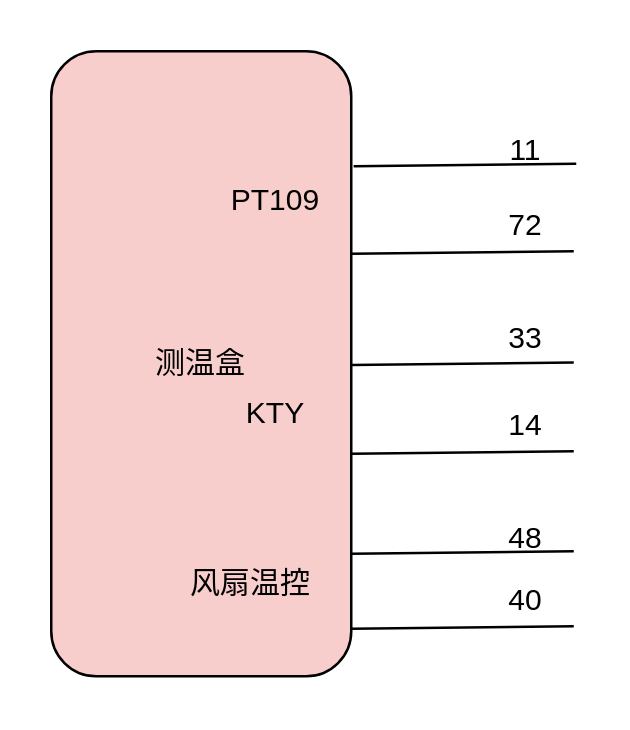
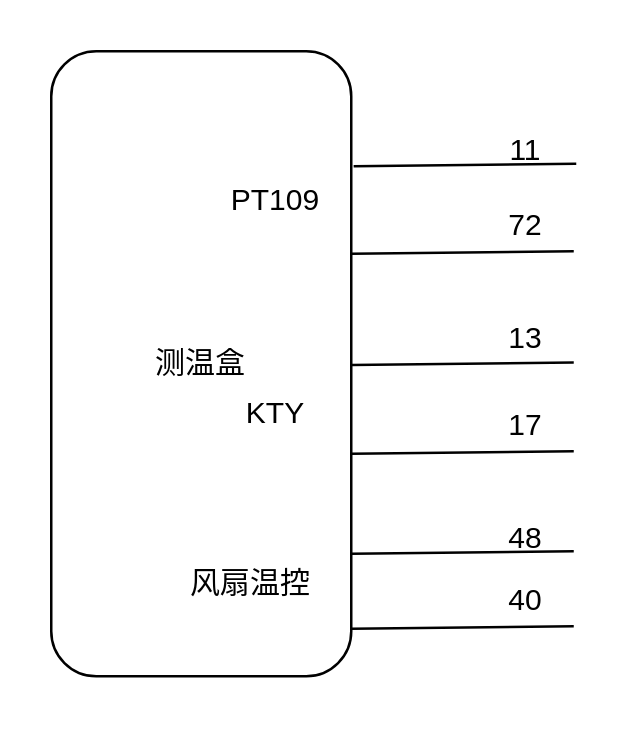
node "33": label "33" -> "13"
node "测温盒": fillcolor #f8cecc -> #ffffff
node "14": label "14" -> "17"
